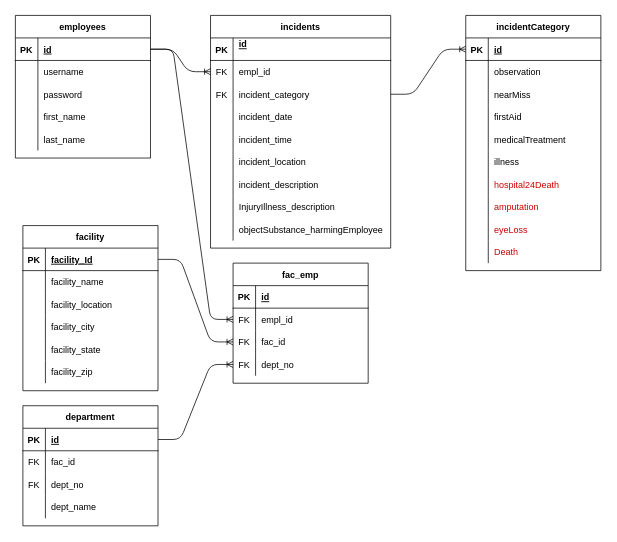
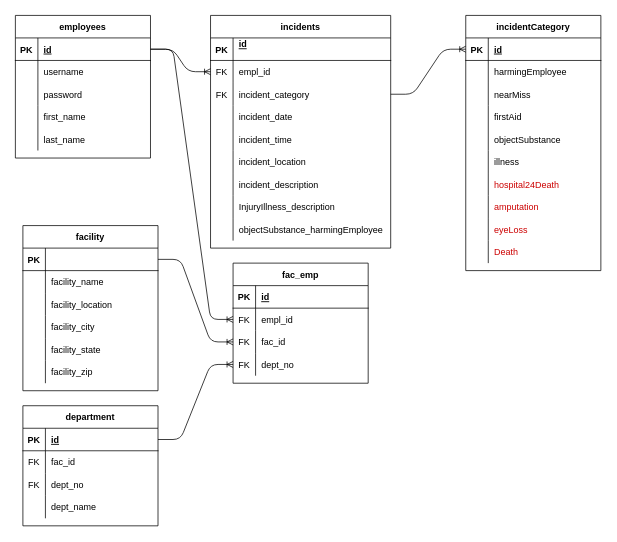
node "observation": label "observation" -> "harmingEmployee"
node "medicalTreatment": label "medicalTreatment" -> "objectSubstance"
node "facility_Id": removed
